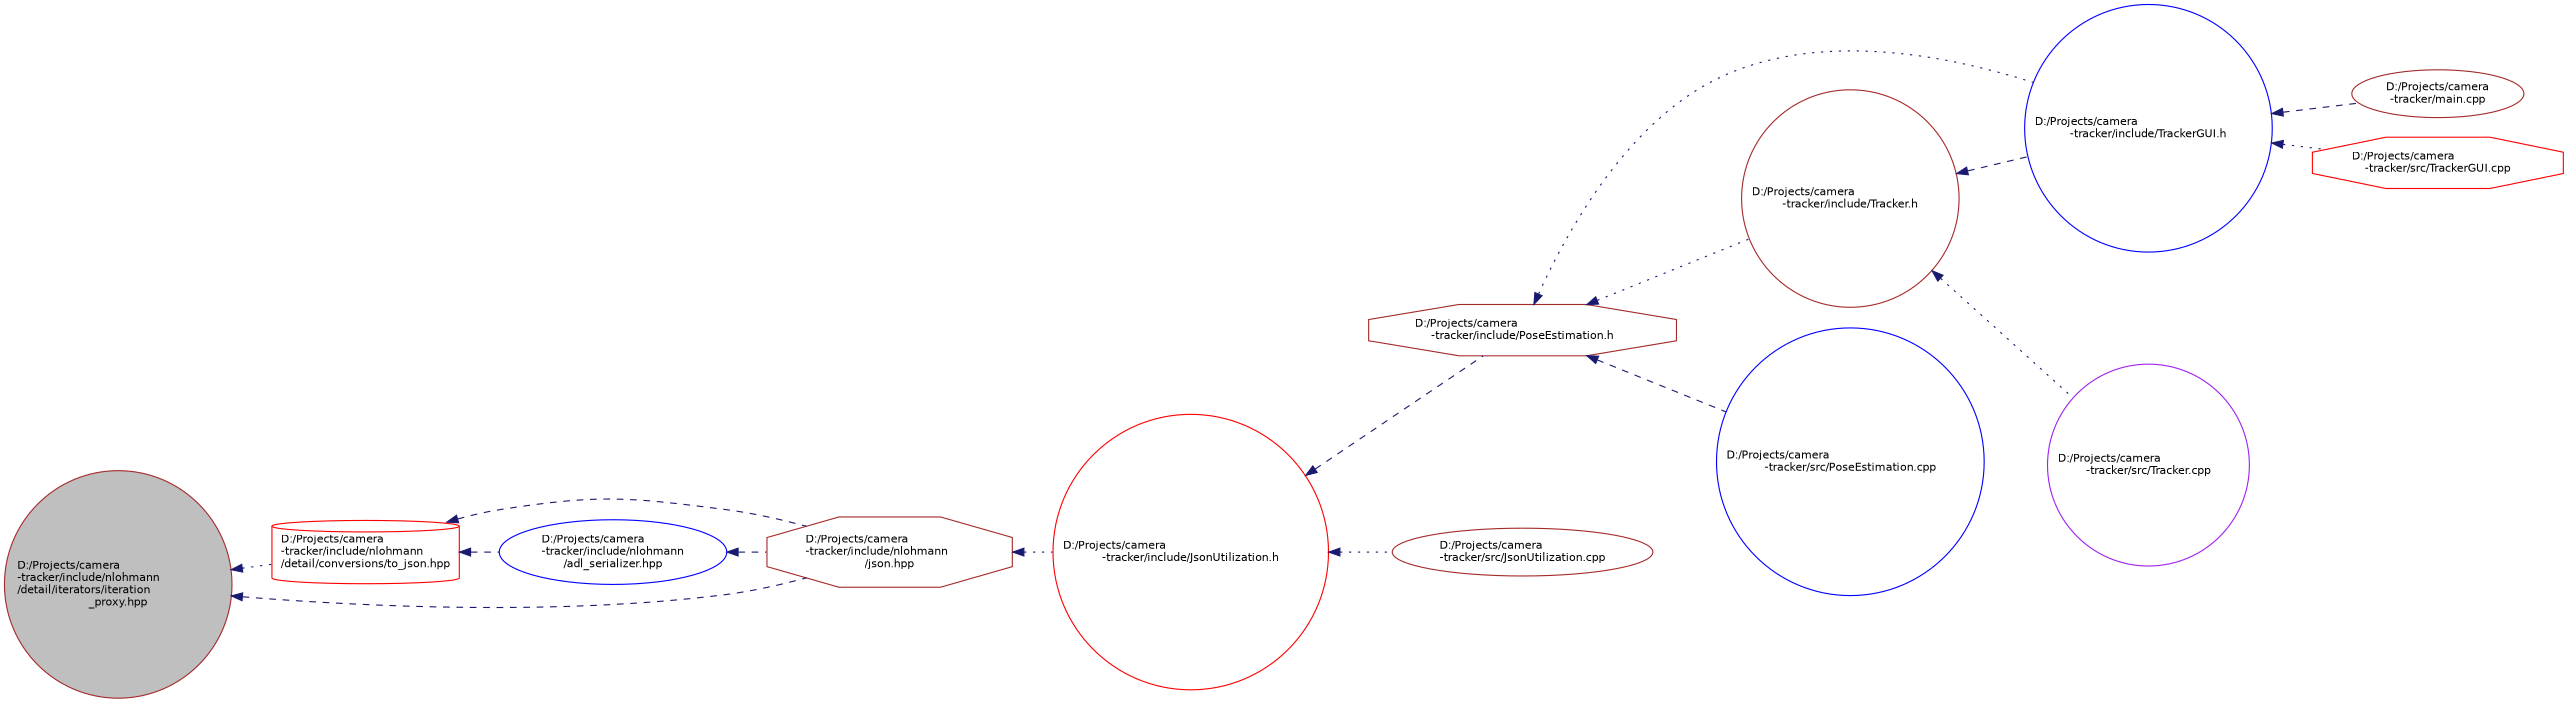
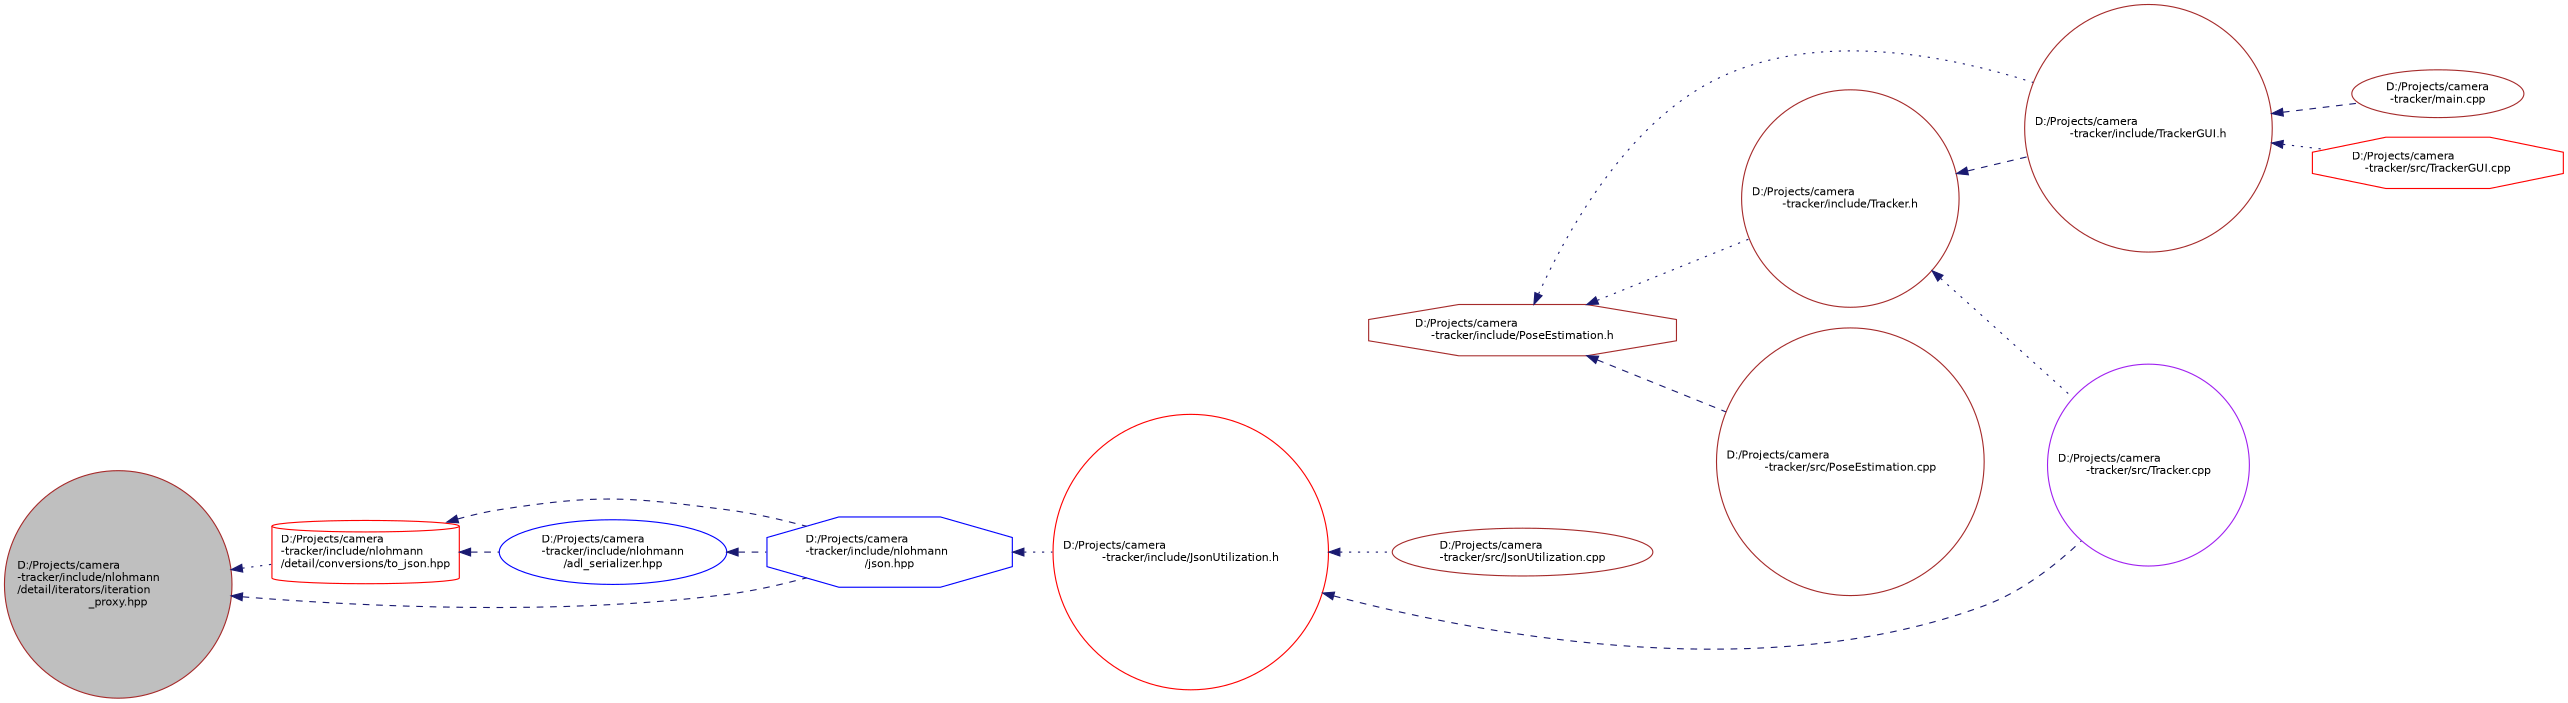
node "D:/Projects/camera -tracker/include/TrackerGUI.h": color blue -> brown
edge "D:/Projects/camera -tracker/include/PoseEstimation.h" -> "D:/Projects/camera -tracker/include/JsonUtilization.h": now "D:/Projects/camera -tracker/src/Tracker.cpp" -> "D:/Projects/camera -tracker/include/JsonUtilization.h"
node "D:/Projects/camera -tracker/src/PoseEstimation.cpp": color blue -> brown
node "D:/Projects/camera -tracker/include/nlohmann /json.hpp": color brown -> blue
